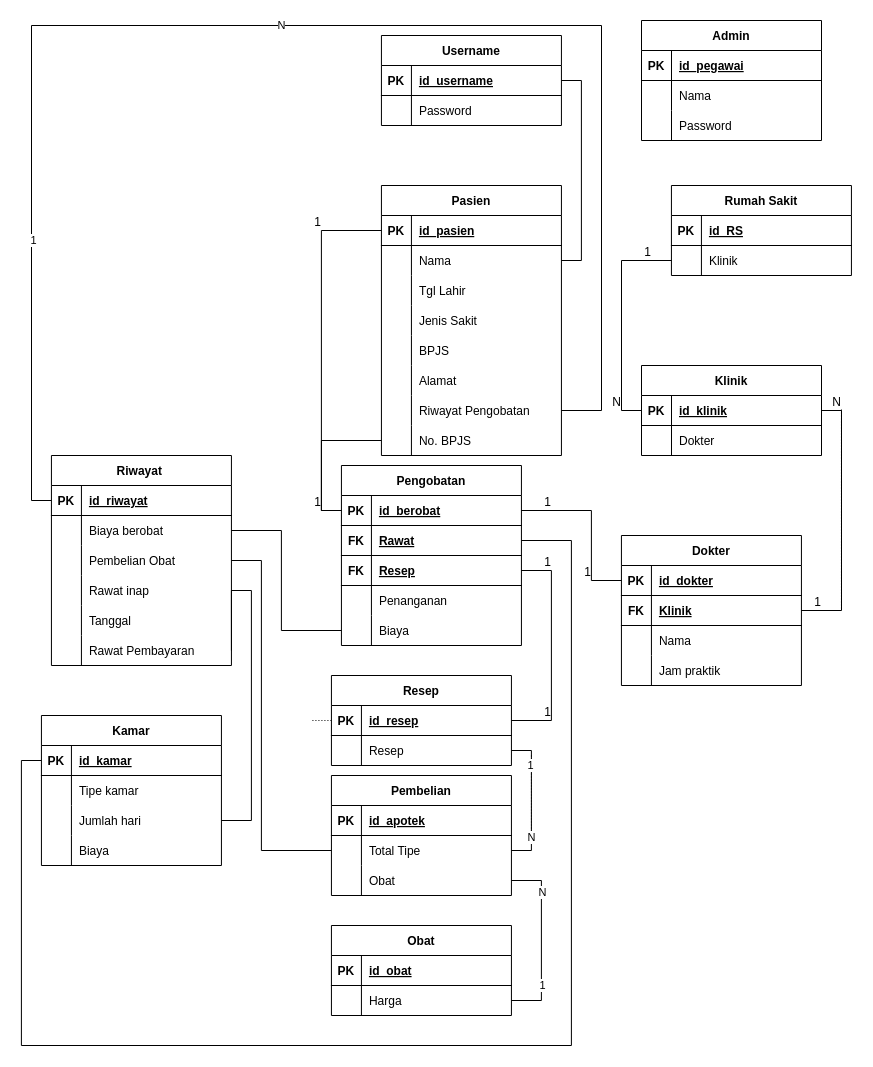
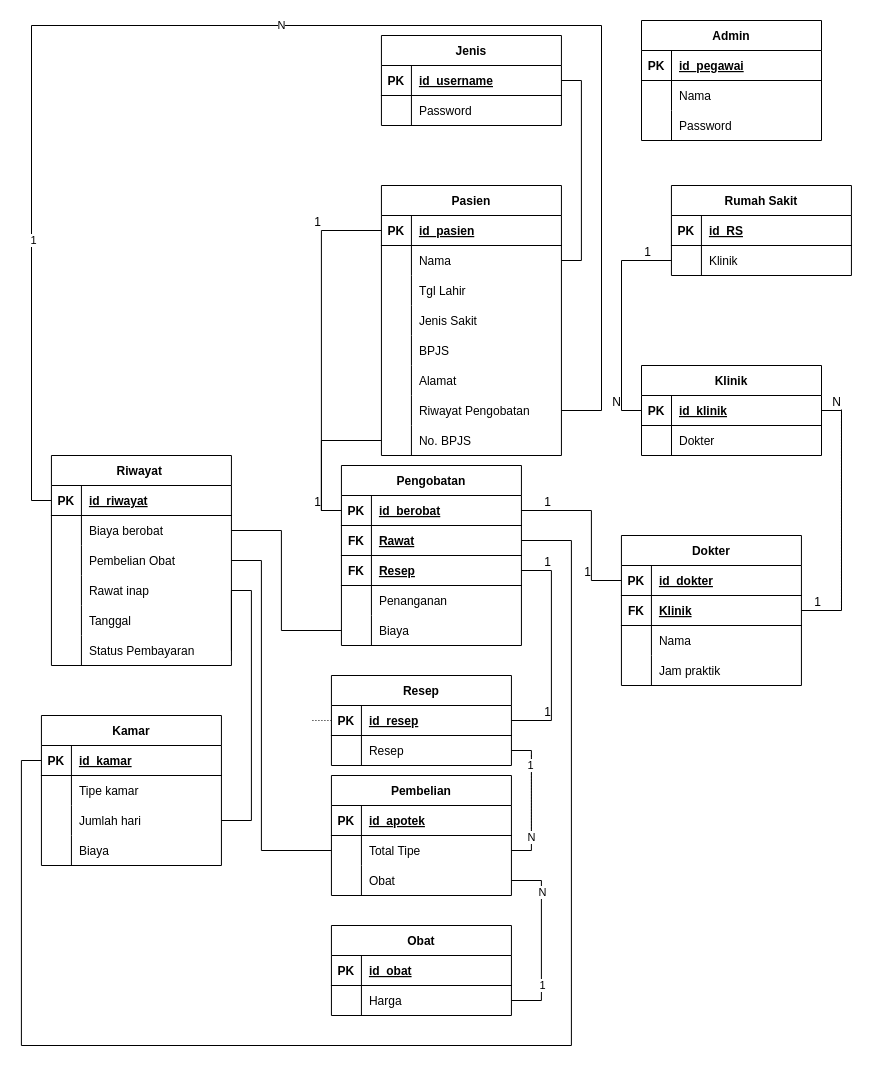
node "Username": label "Username" -> "Jenis"
node "Rawat Pembayaran": label "Rawat Pembayaran" -> "Status Pembayaran"
